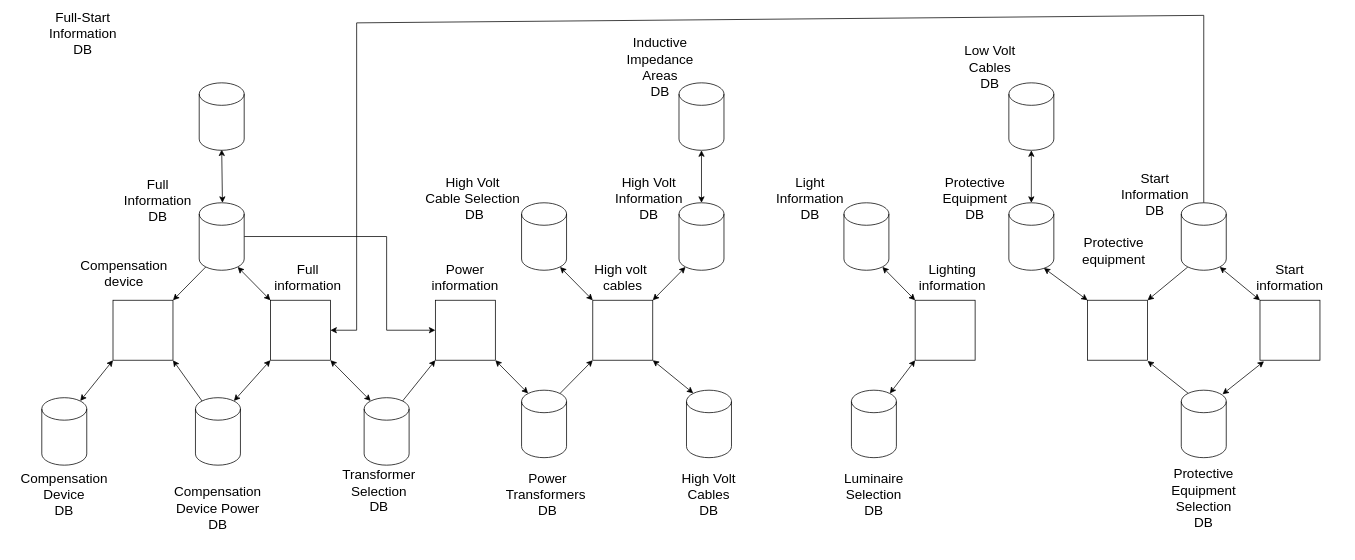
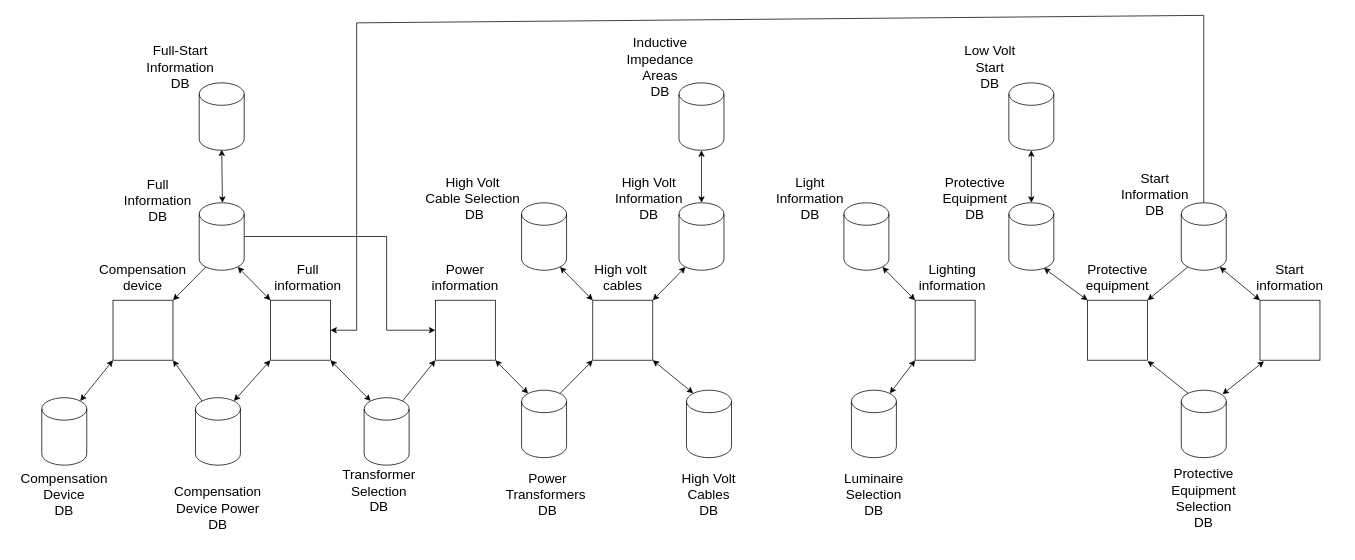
node "Full-Start Information DB": moved (83, 34) -> (180, 68)
node "Low Volt Cables DB": label "Low Volt Cables DB" -> "Low Volt Start DB"
node "Protective equipment": moved (1114, 252) -> (1118, 278)
node "Compensation device": moved (124, 274) -> (143, 278)
